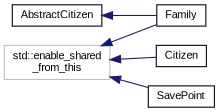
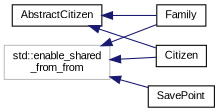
edge "Citizen" -> "AbstractCitizen": added
node "std::enable_shared _from_this": label "std::enable_shared _from_this" -> "std::enable_shared _from_from"
